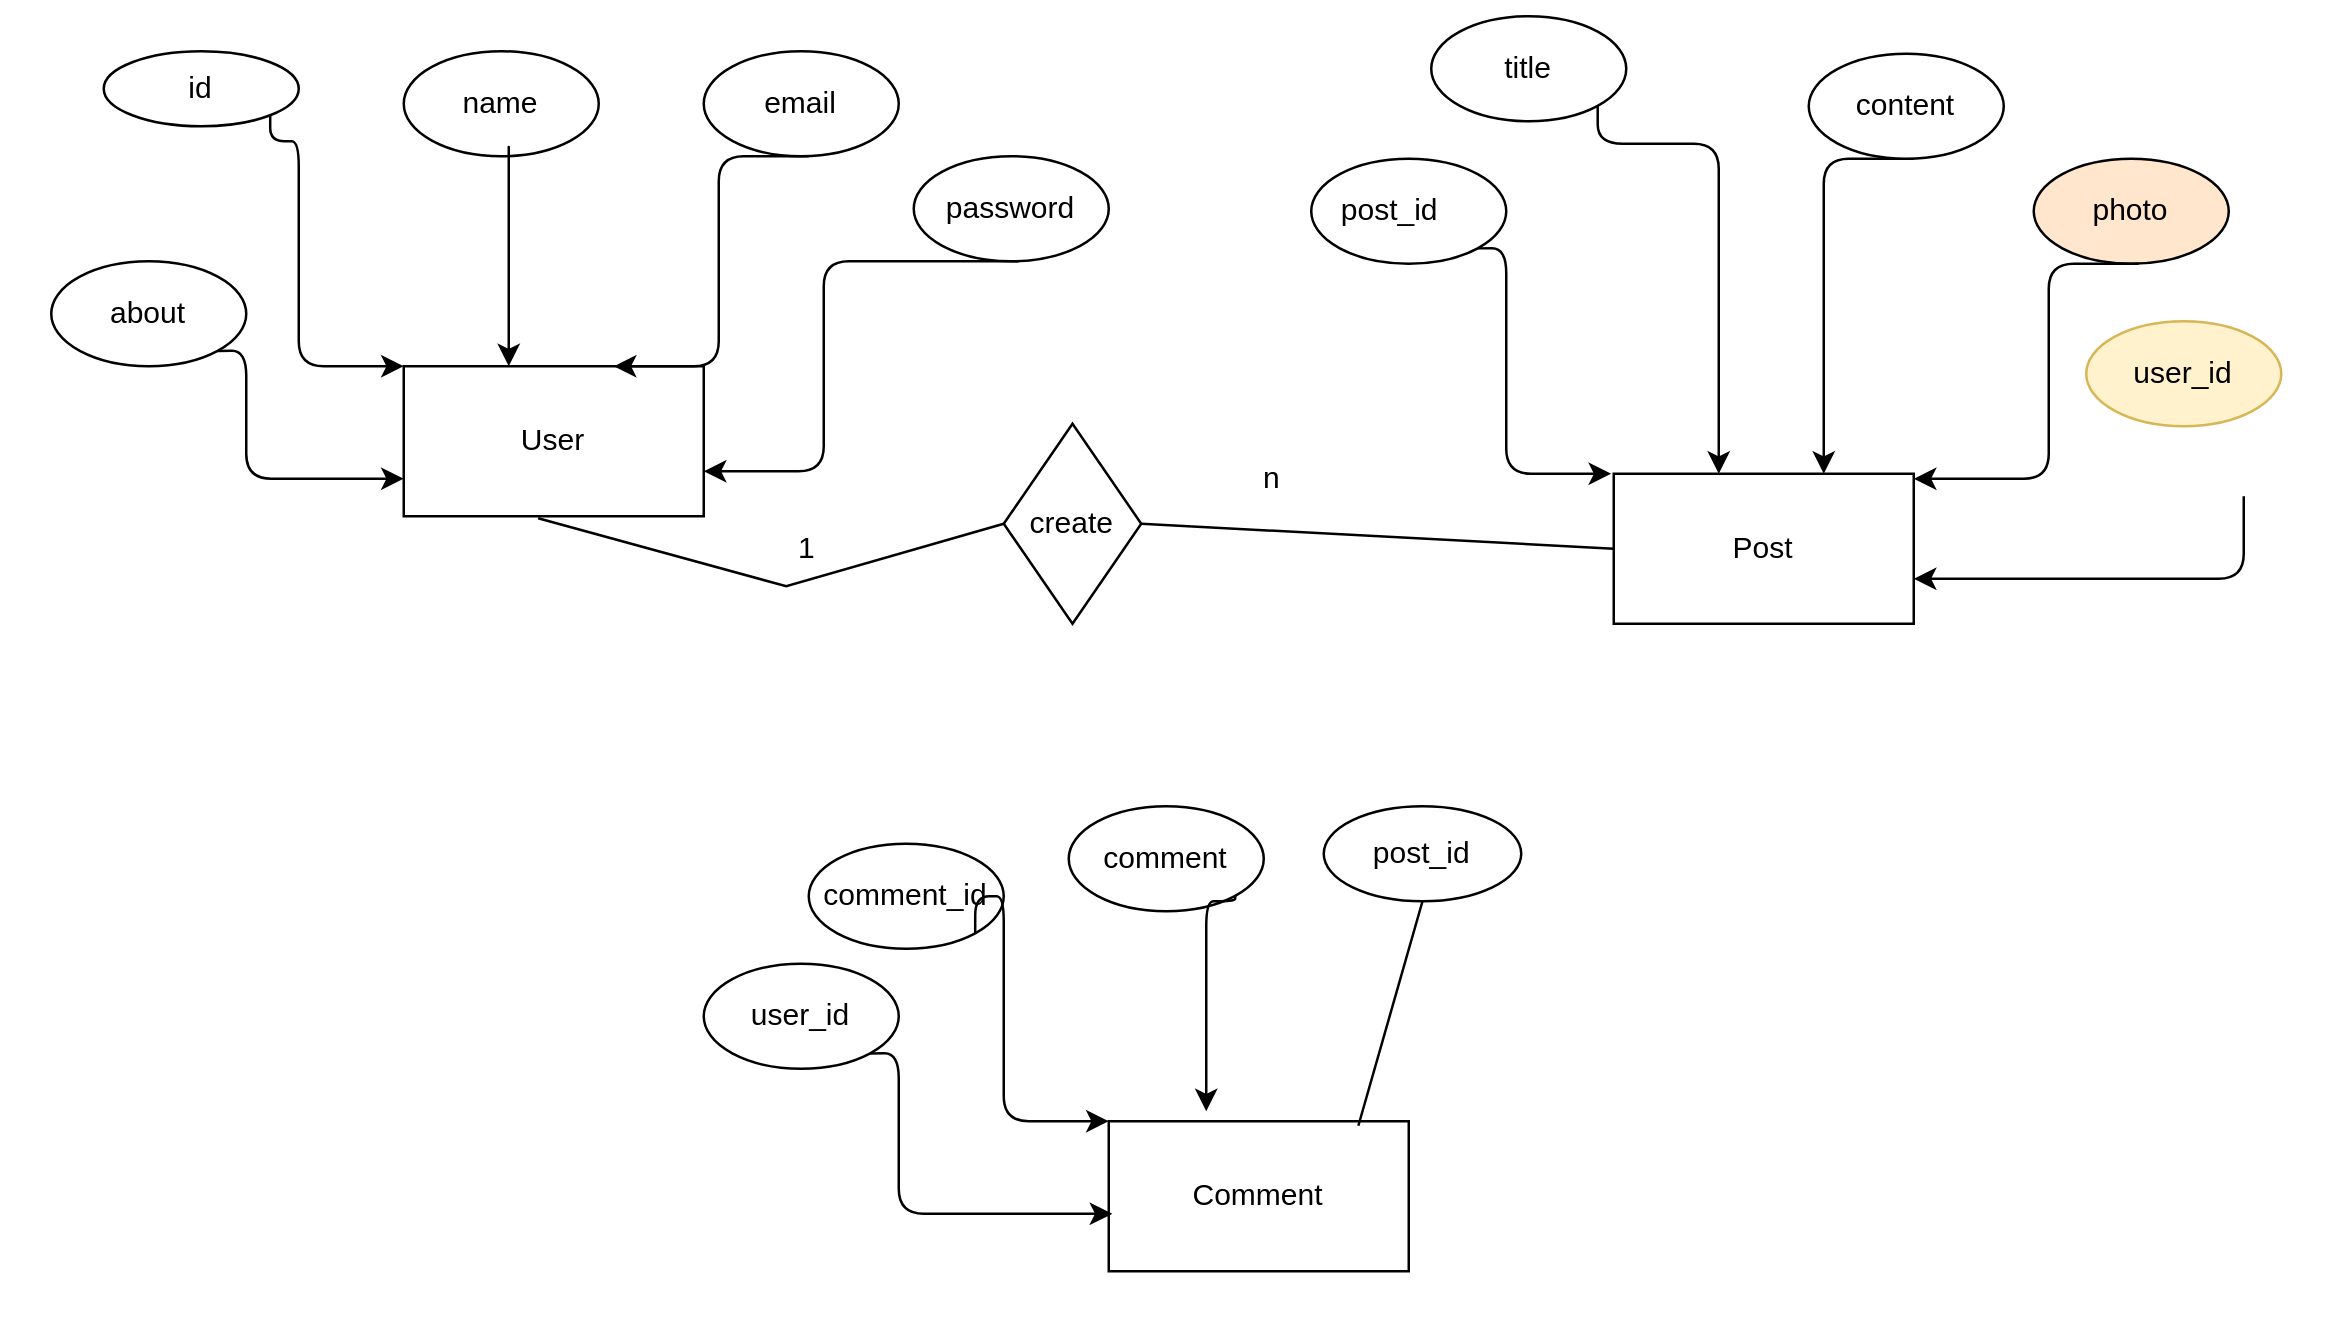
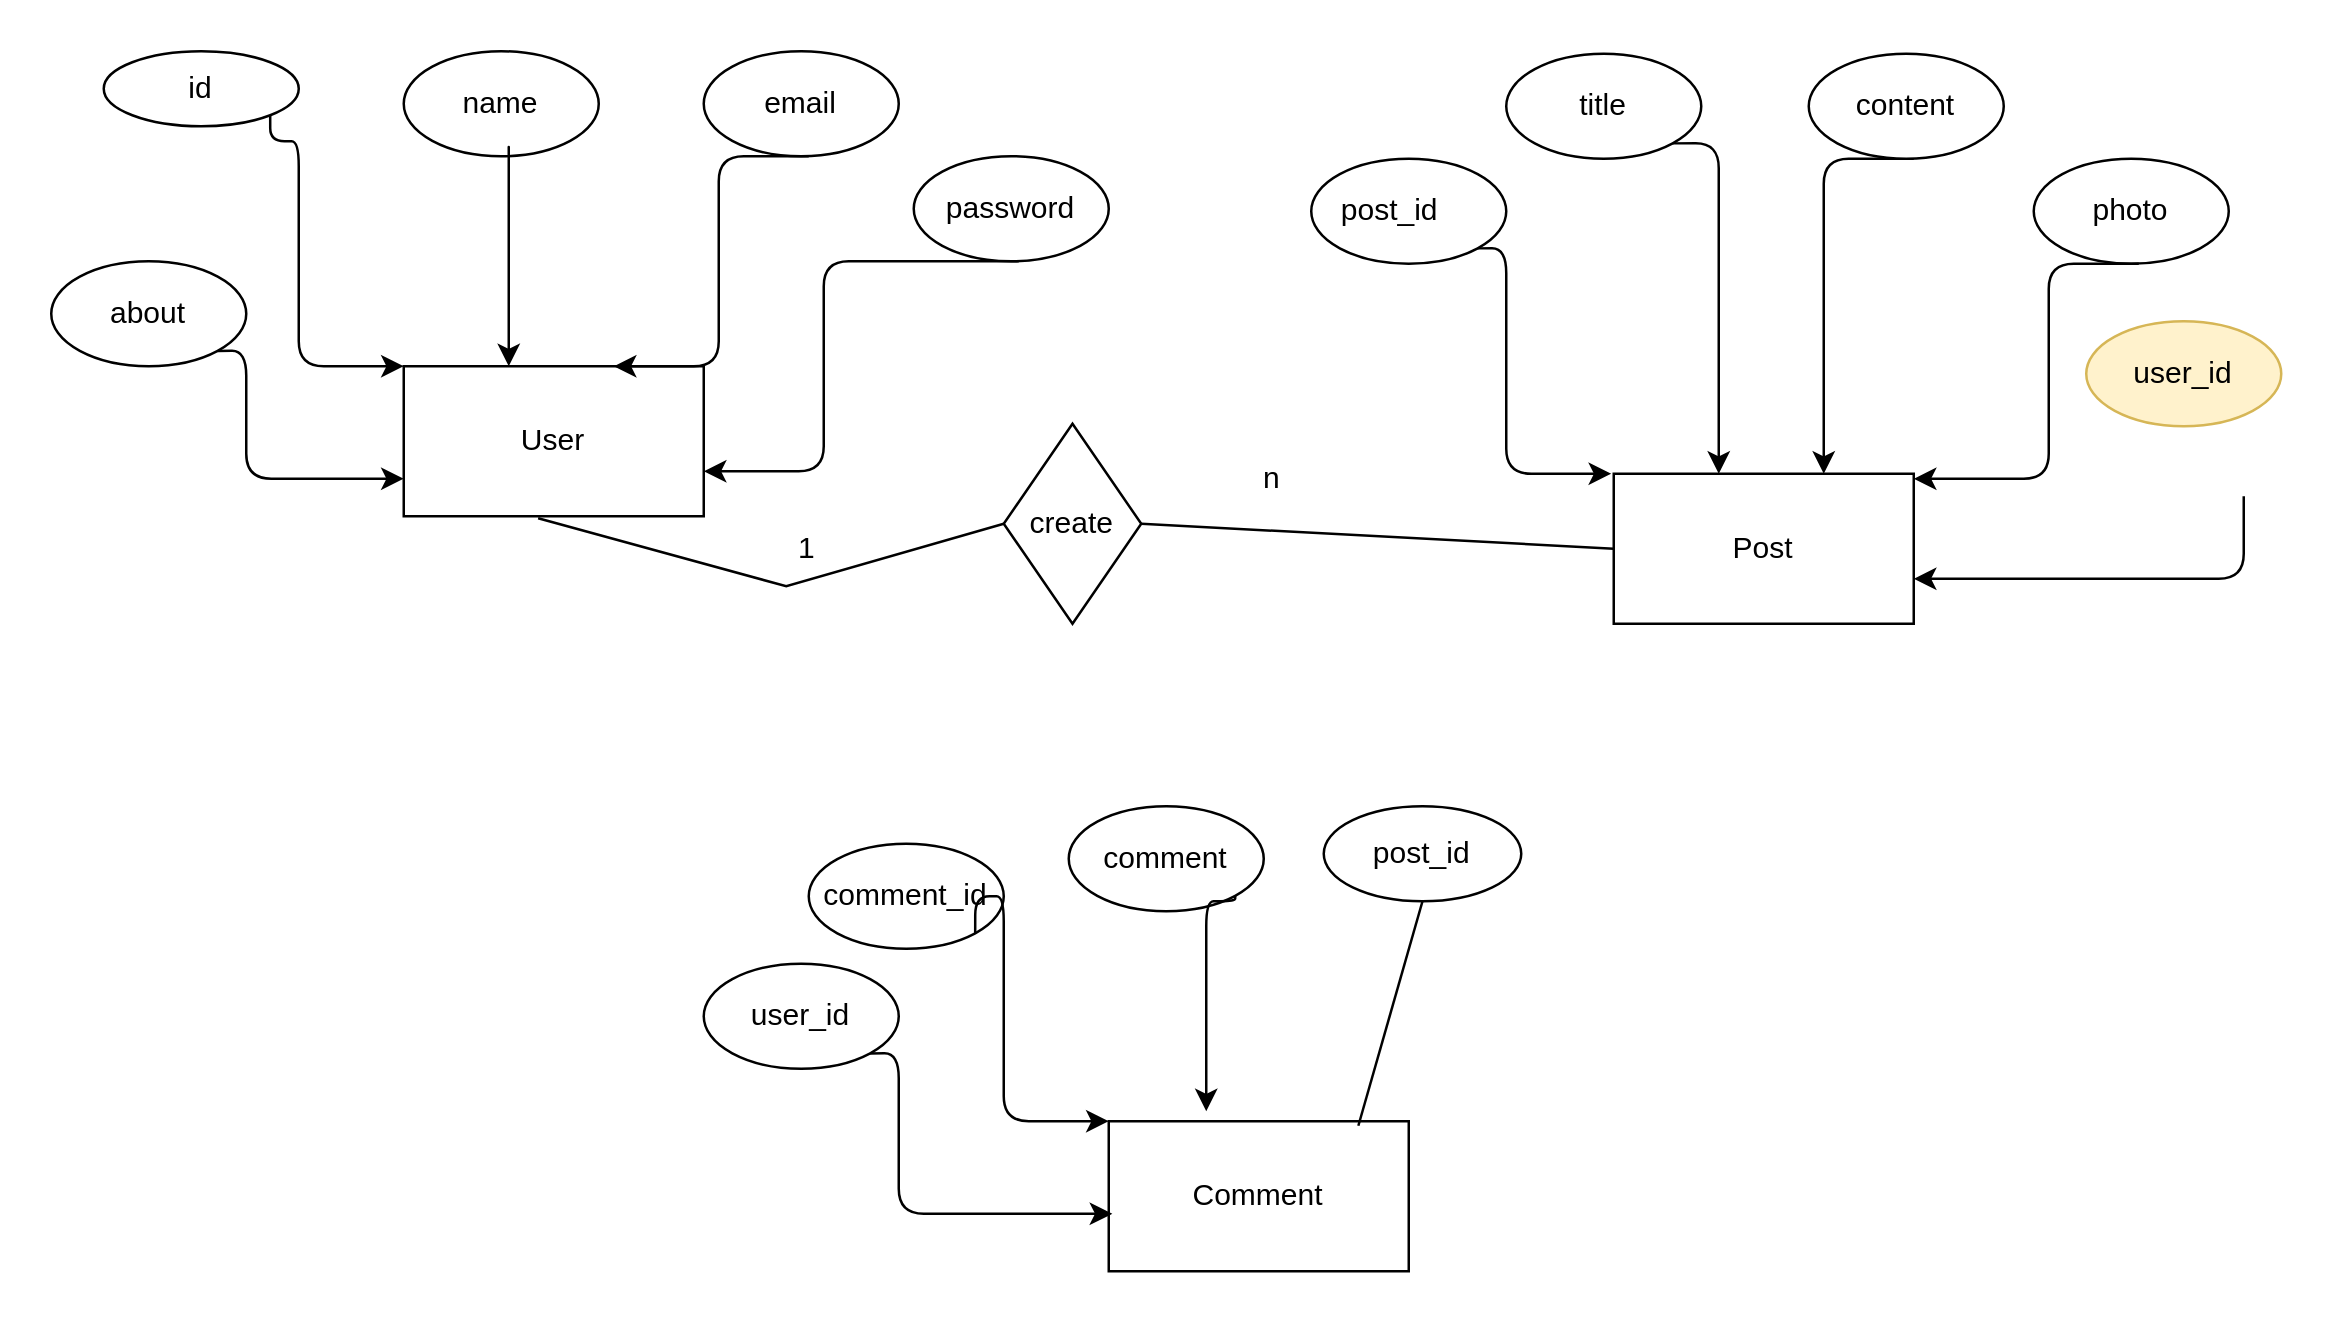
node "title": moved (1529, 69) -> (1604, 106)
node "photo": fillcolor #ffe6cc -> #ffffff
